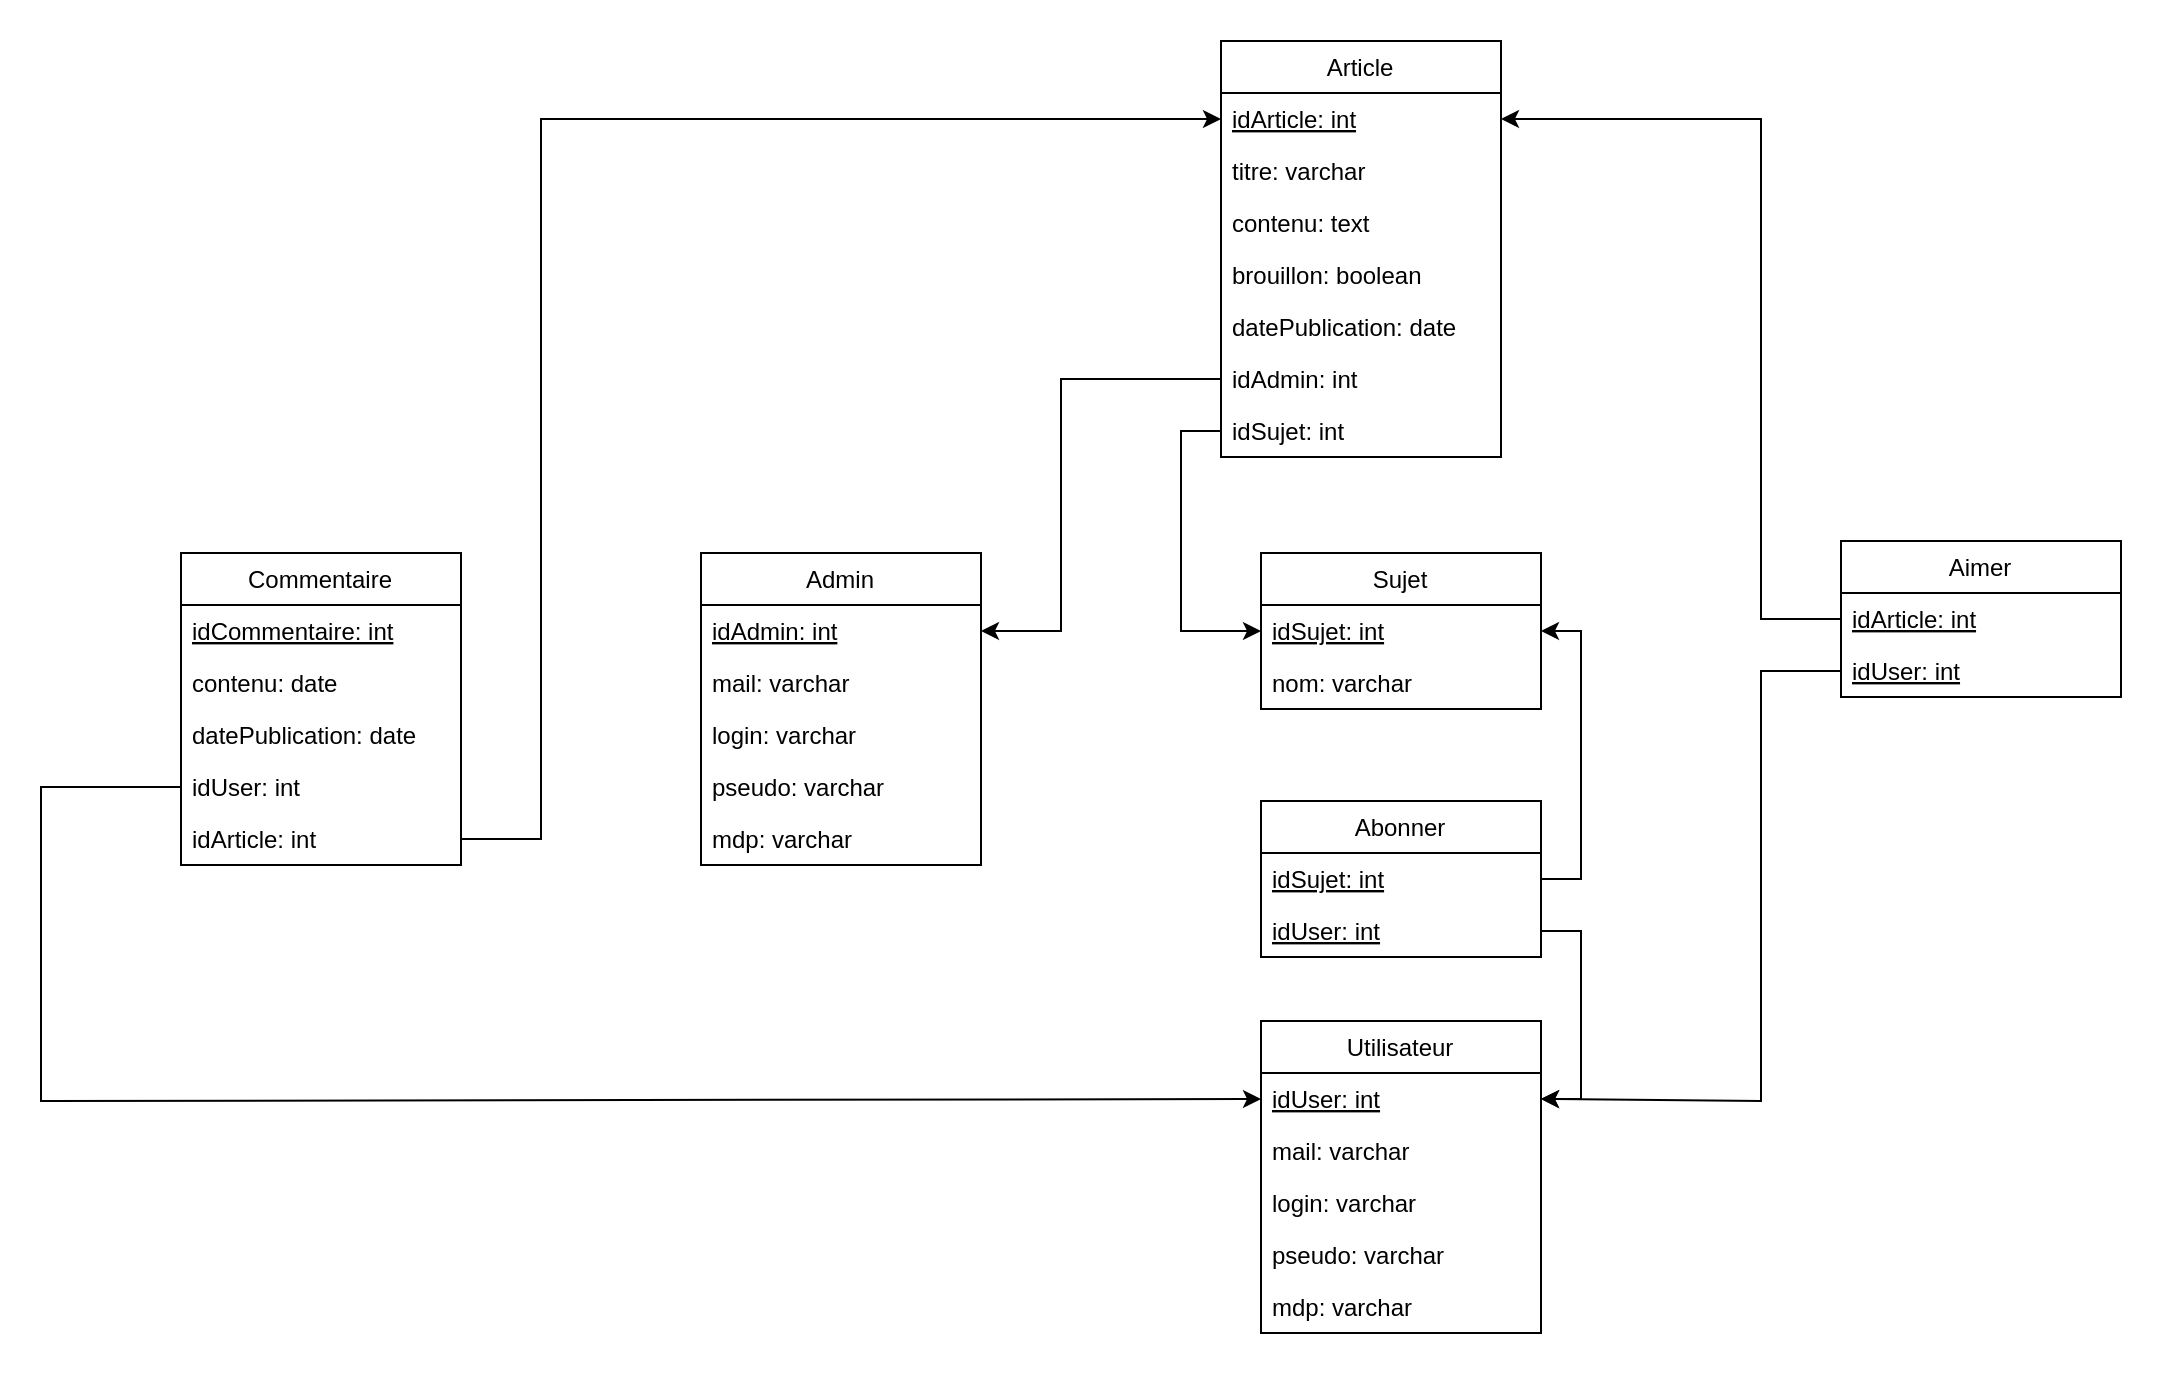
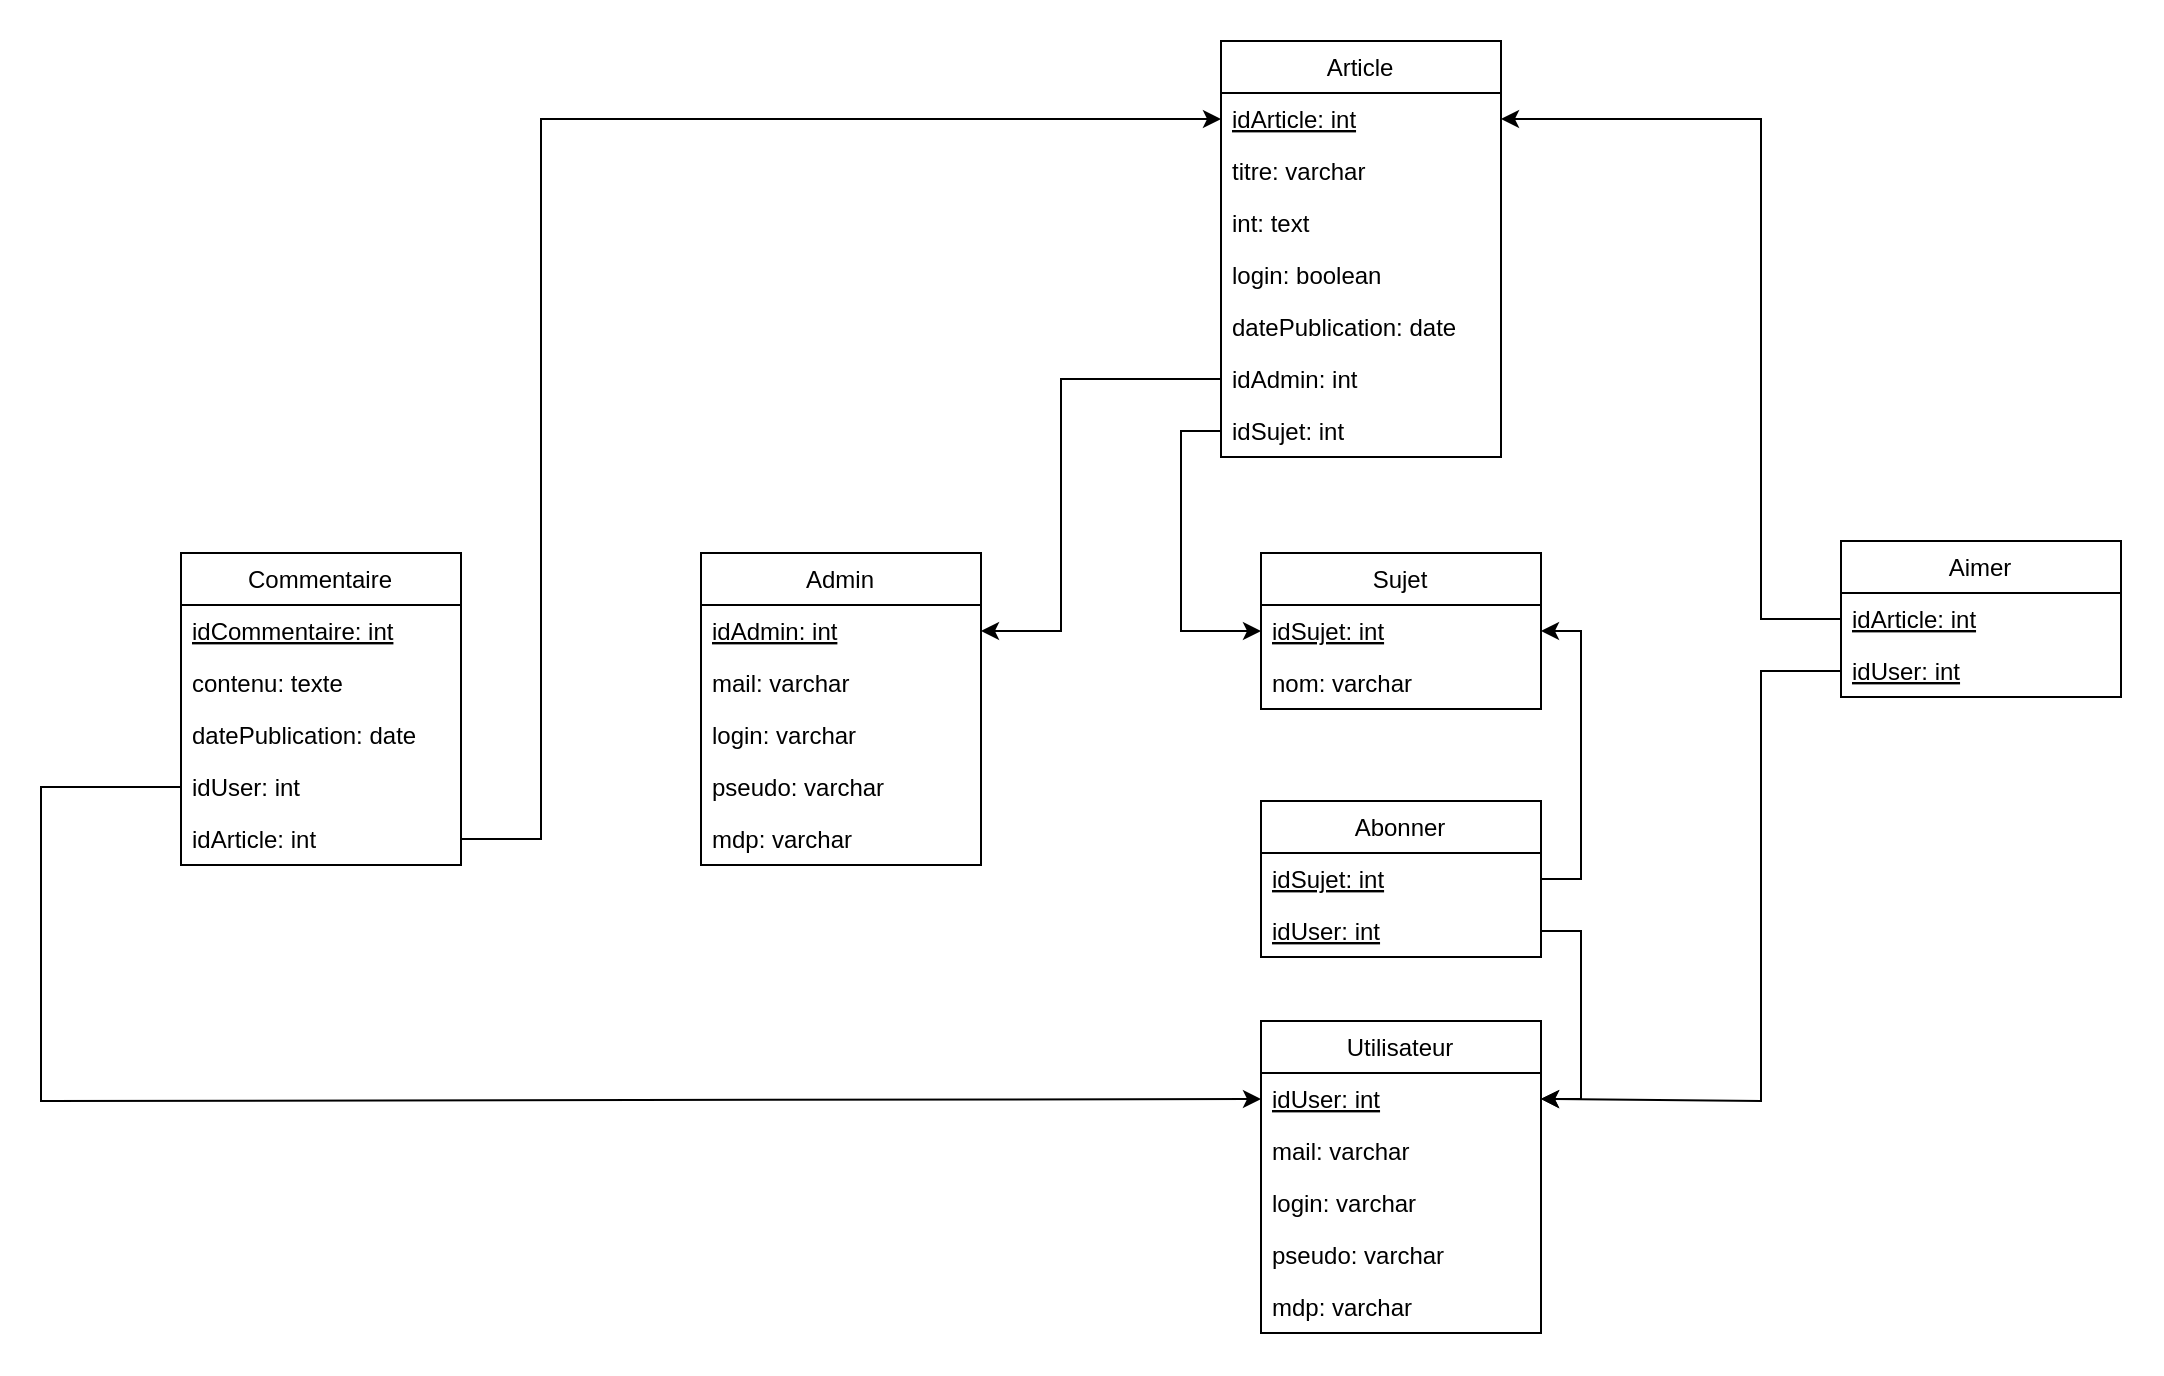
node "contenu: text": label "contenu: text" -> "int: text"
node "brouillon: boolean": label "brouillon: boolean" -> "login: boolean"
node "contenu: date": label "contenu: date" -> "contenu: texte"
